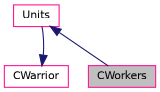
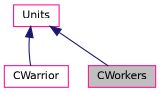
edge "Units" -> "CWarrior": reversed
